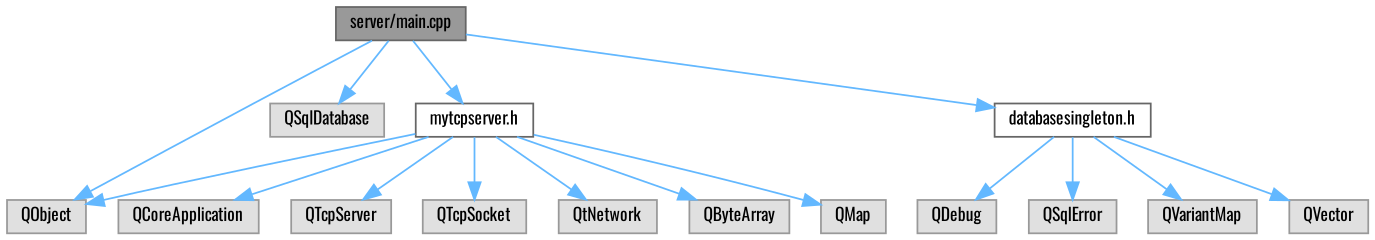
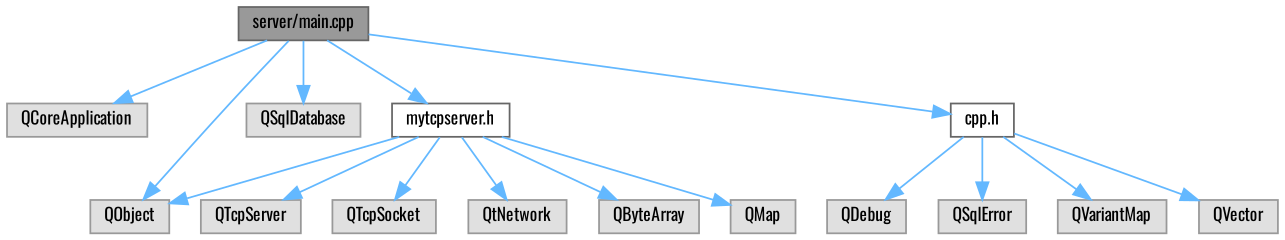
node "databasesingleton.h": label "databasesingleton.h" -> "cpp.h"
edge "mytcpserver.h" -> "QCoreApplication": now "server/main.cpp" -> "QCoreApplication"
